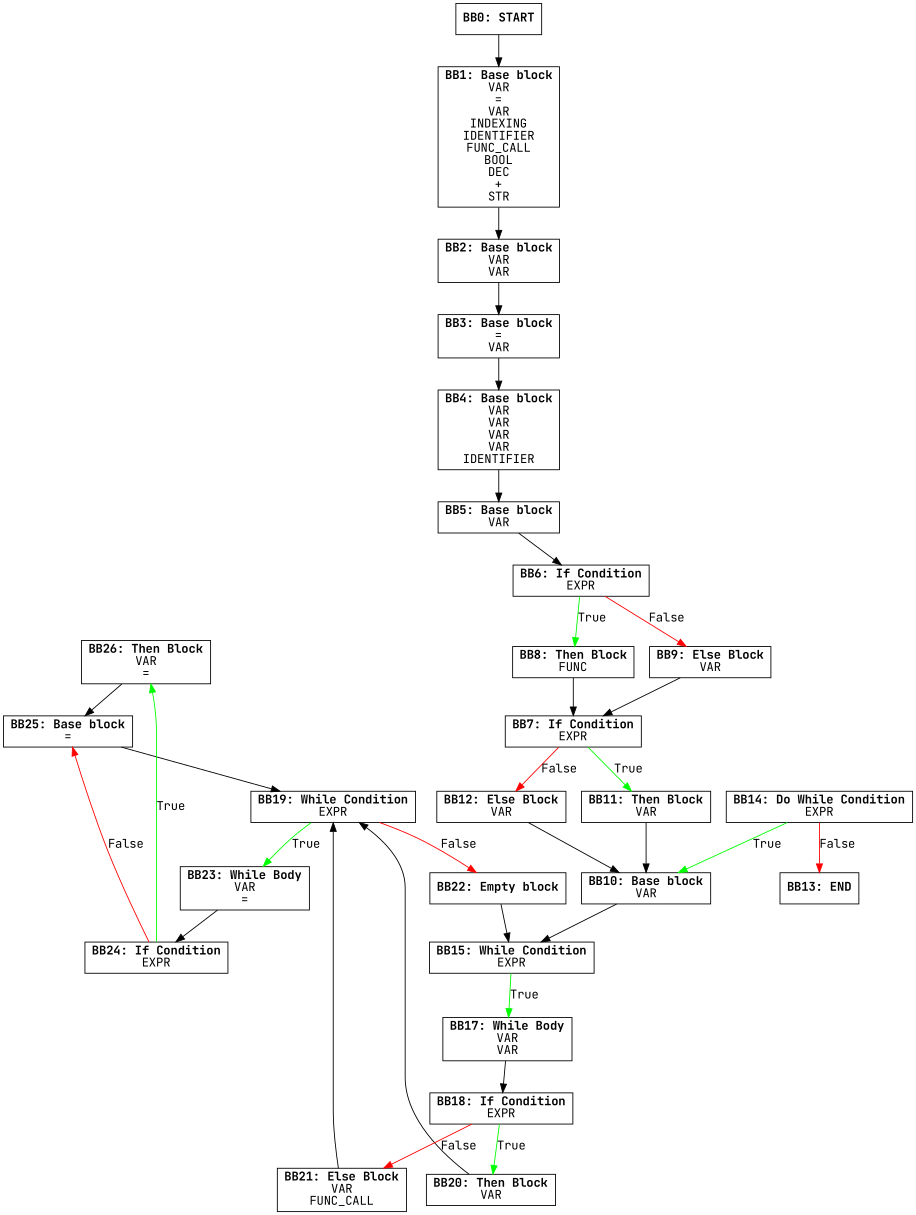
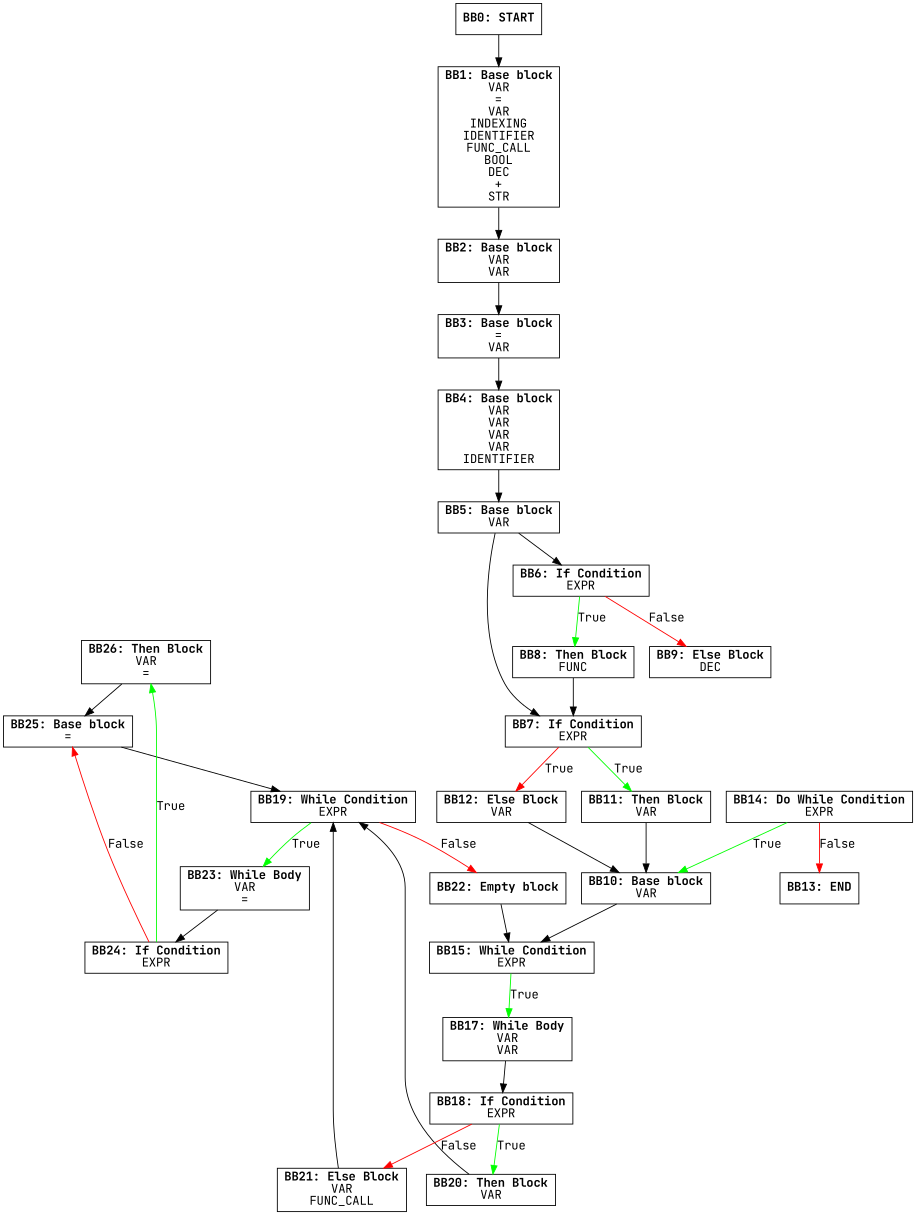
node "BB9: Else Block": text "VAR" -> "DEC"
edge "BB9: Else Block" -> "BB7: If Condition": now "BB5: Base block" -> "BB7: If Condition"
edge "BB7: If Condition" -> "BB12: Else Block": label "False" -> "True"
